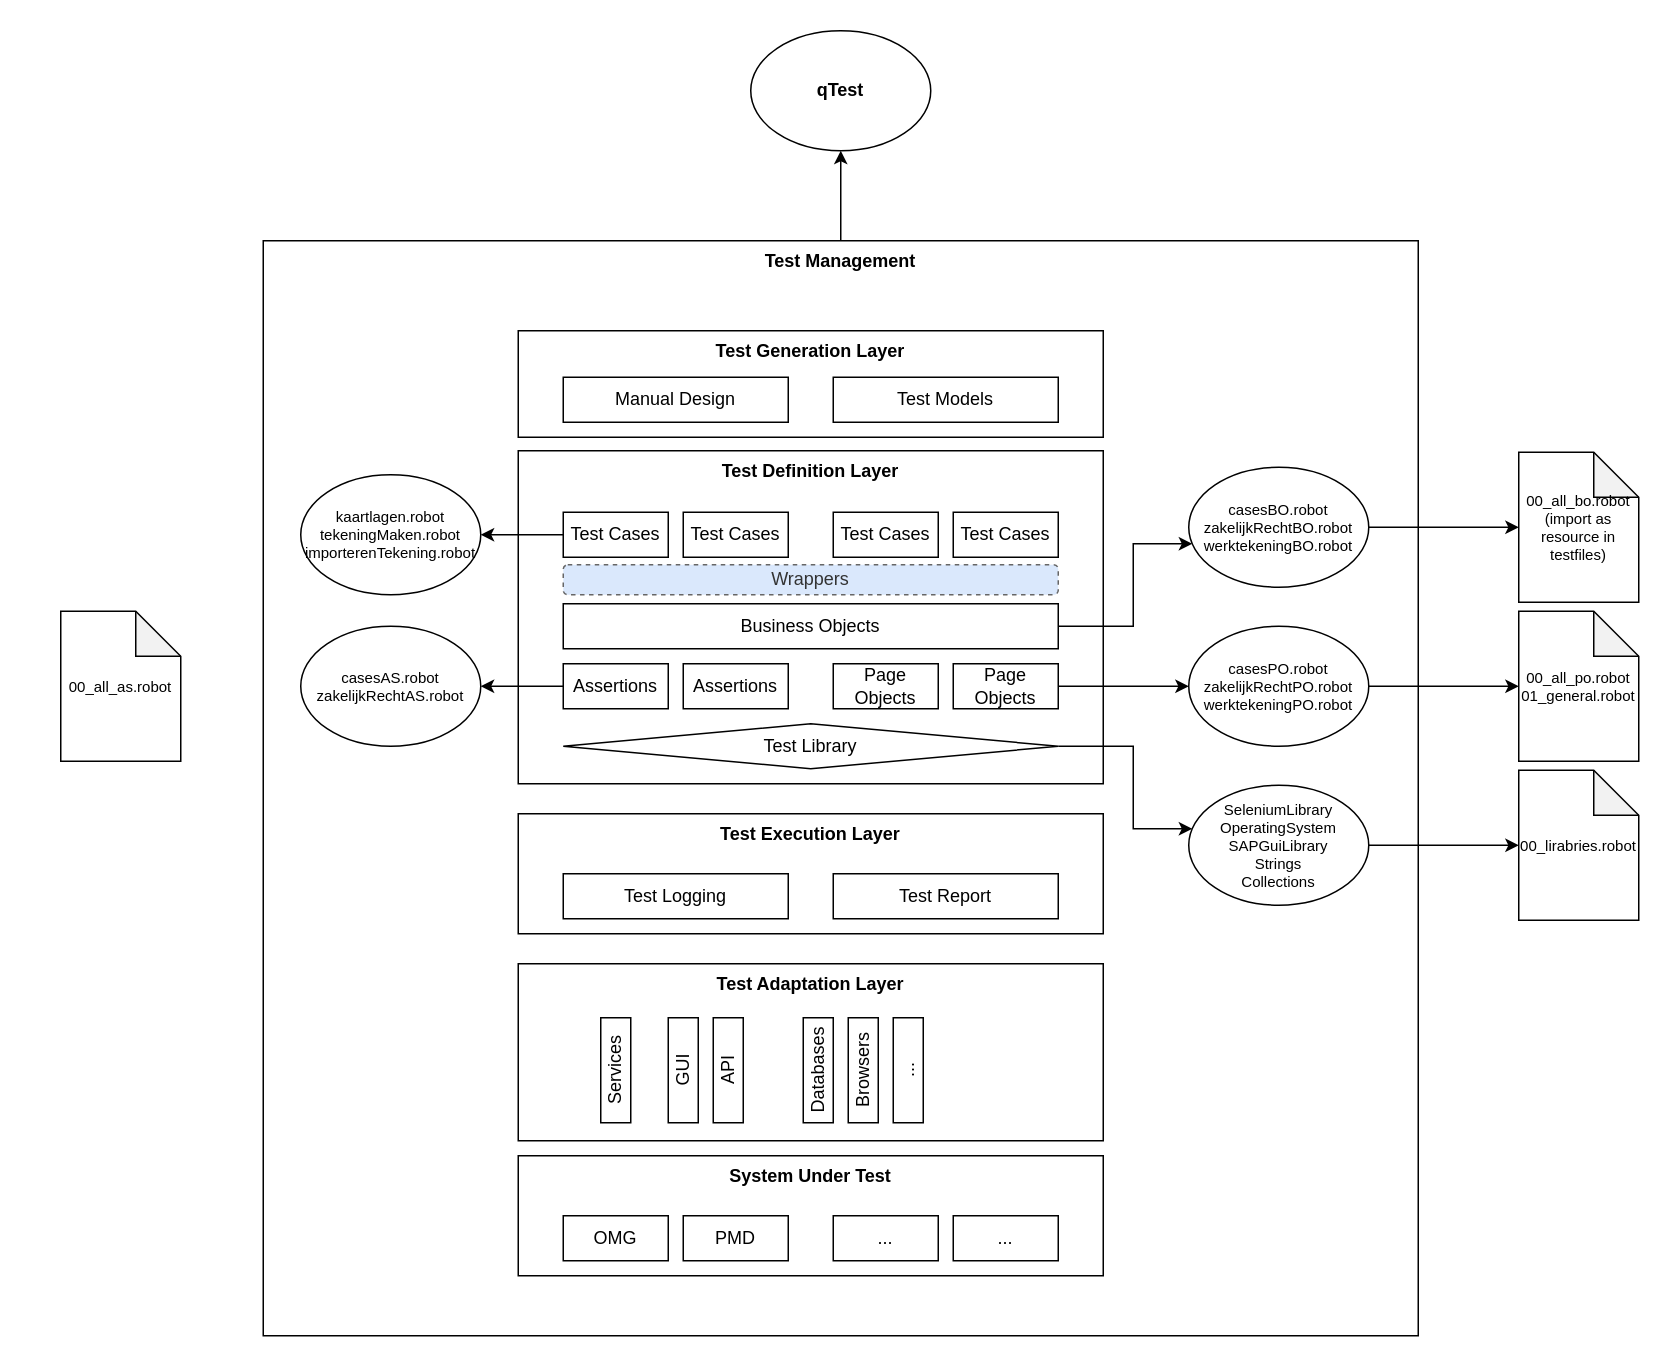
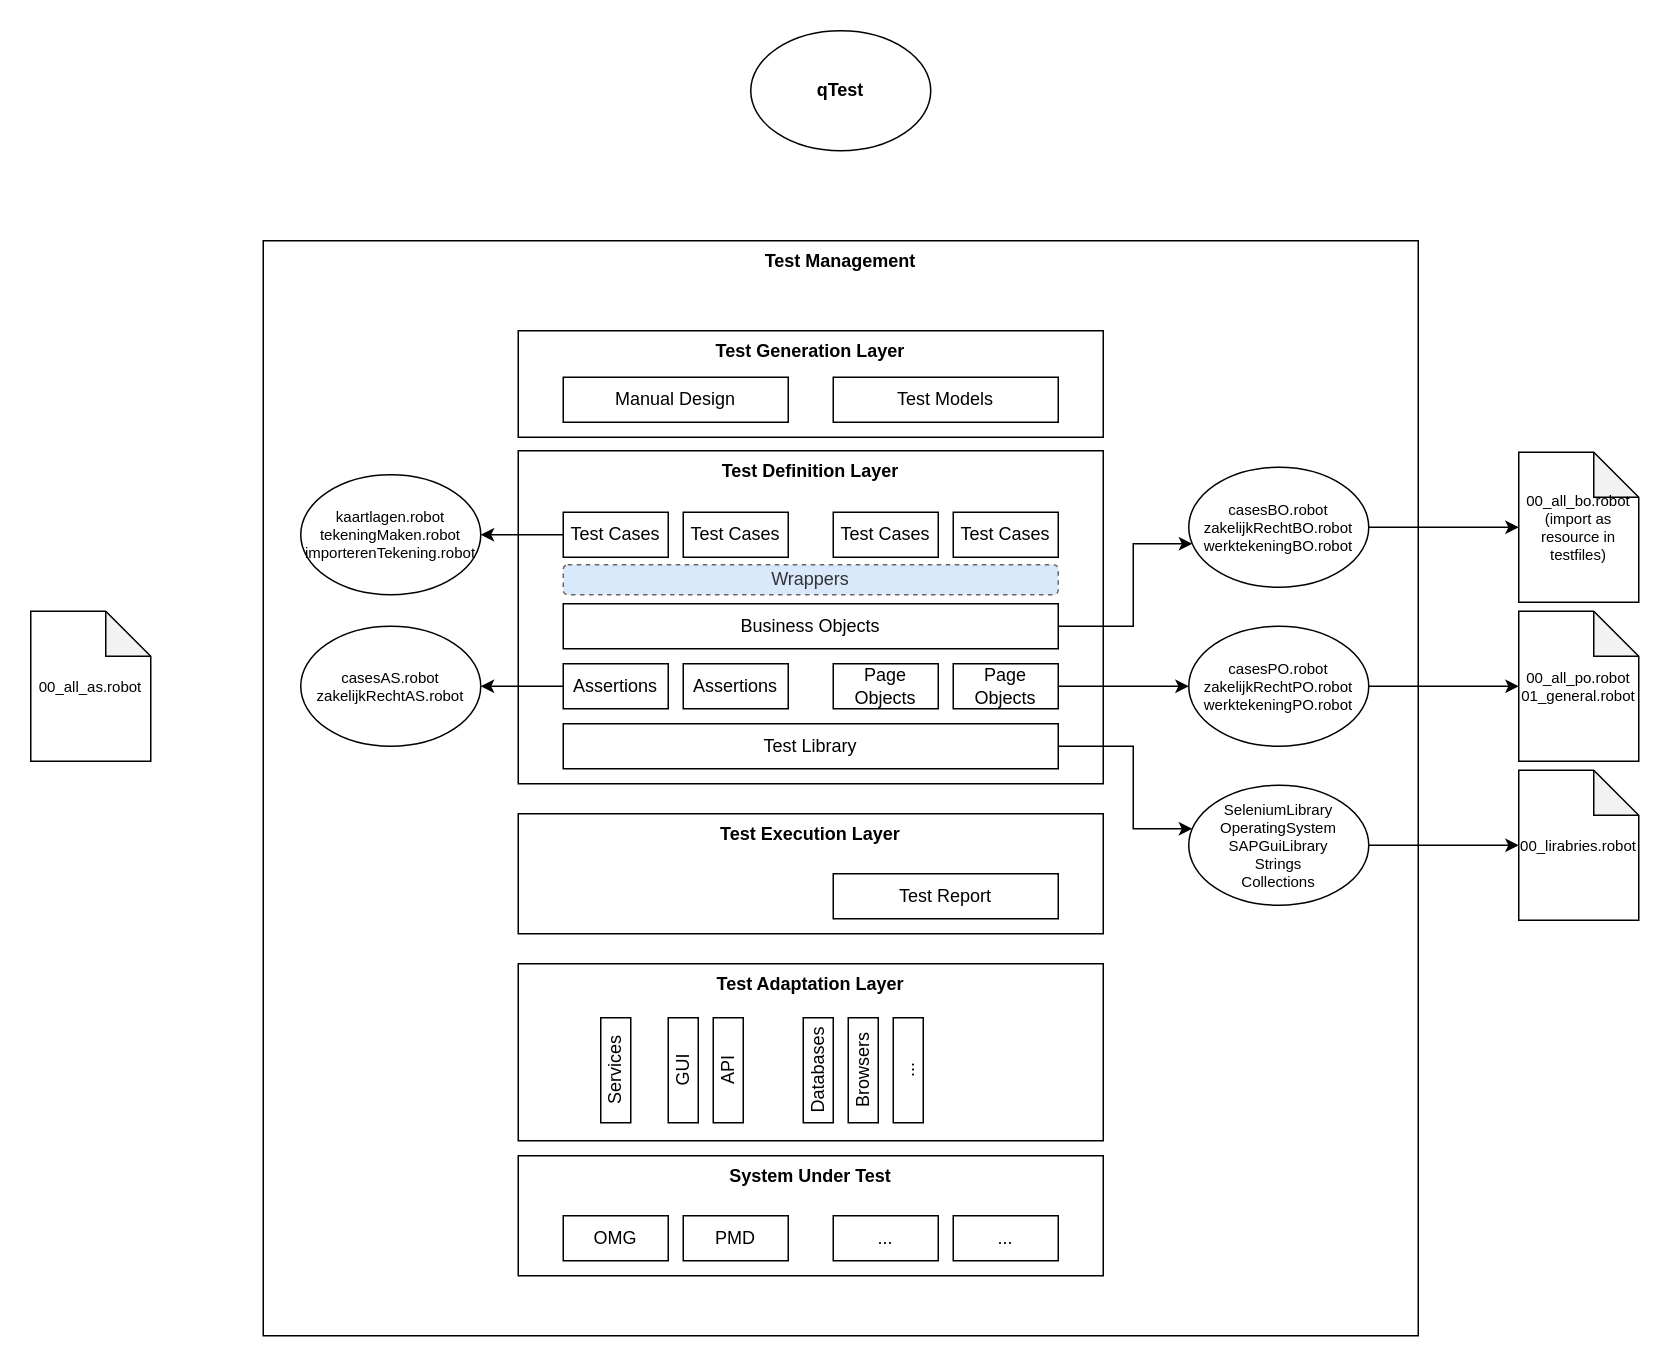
edge "Test Management" -> "qTest": removed
node "00_all_as.robot": moved (121, 686) -> (91, 686)
node "Test Library": shape diamond -> rectangle
node "Test Logging": removed
